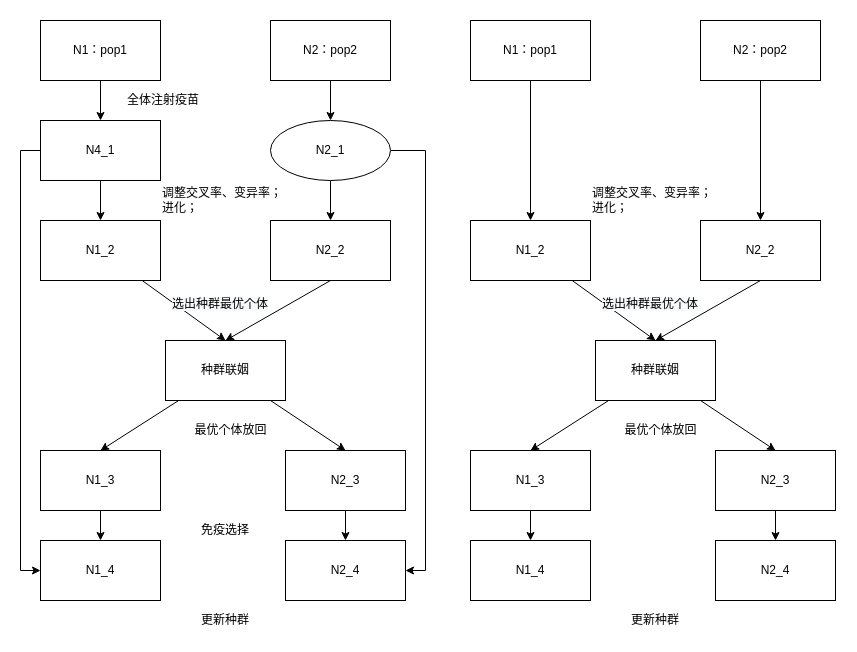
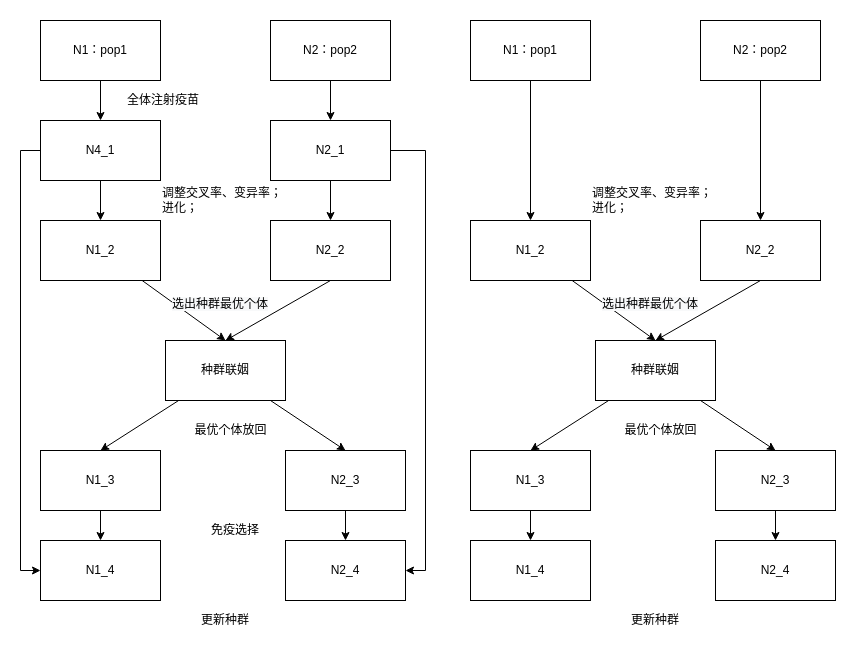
node "N2_1": shape ellipse -> rectangle
node "免疫选择": moved (226, 531) -> (236, 531)
